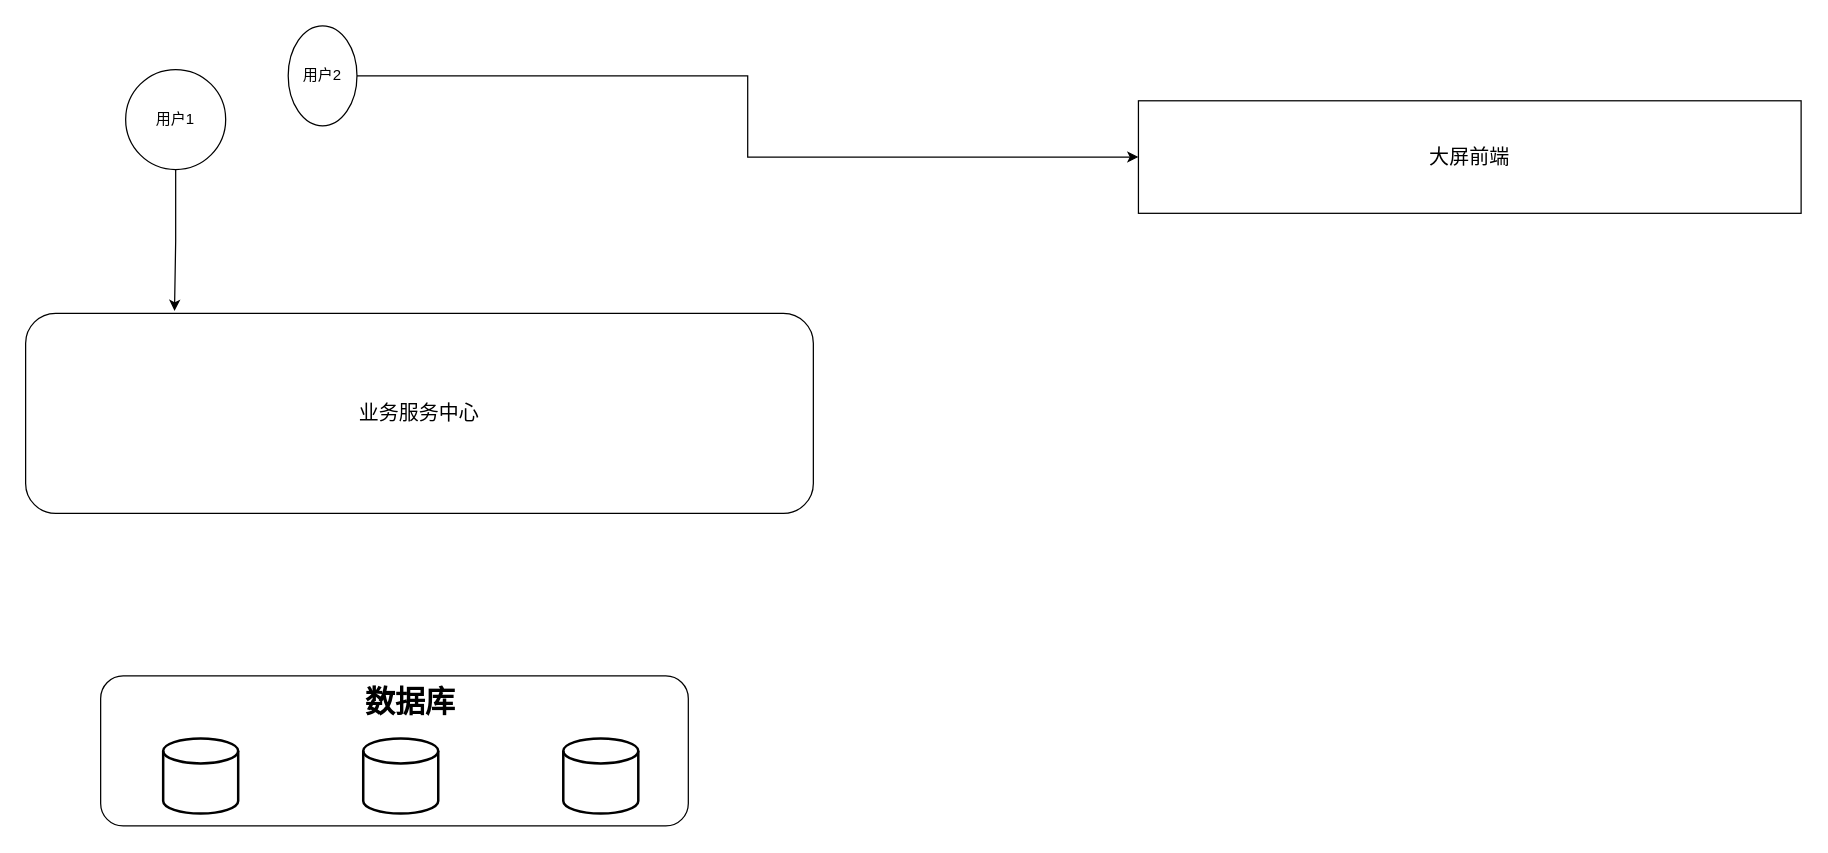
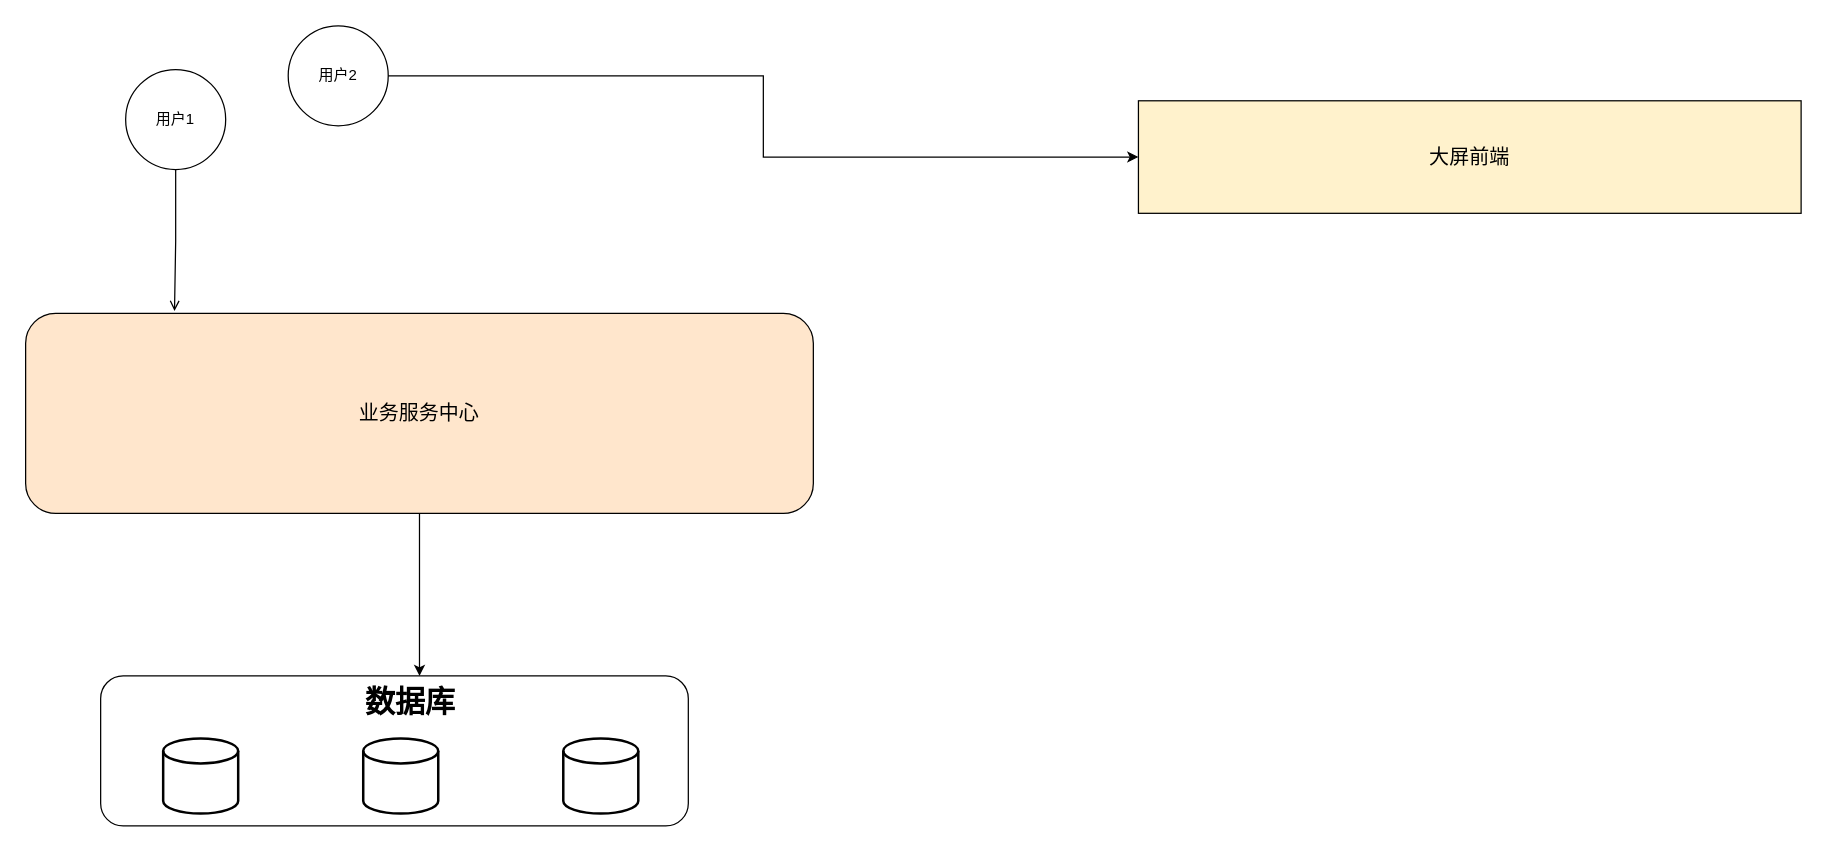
node "用户2": size 69x100 -> 100x100
node "大屏前端": fillcolor #ffffff -> #fff2cc
edge "用户1" -> "业务服务中心": arrowhead classic -> open
node "业务服务中心": fillcolor #ffffff -> #ffe6cc
edge "业务服务中心" -> "数据库": added
